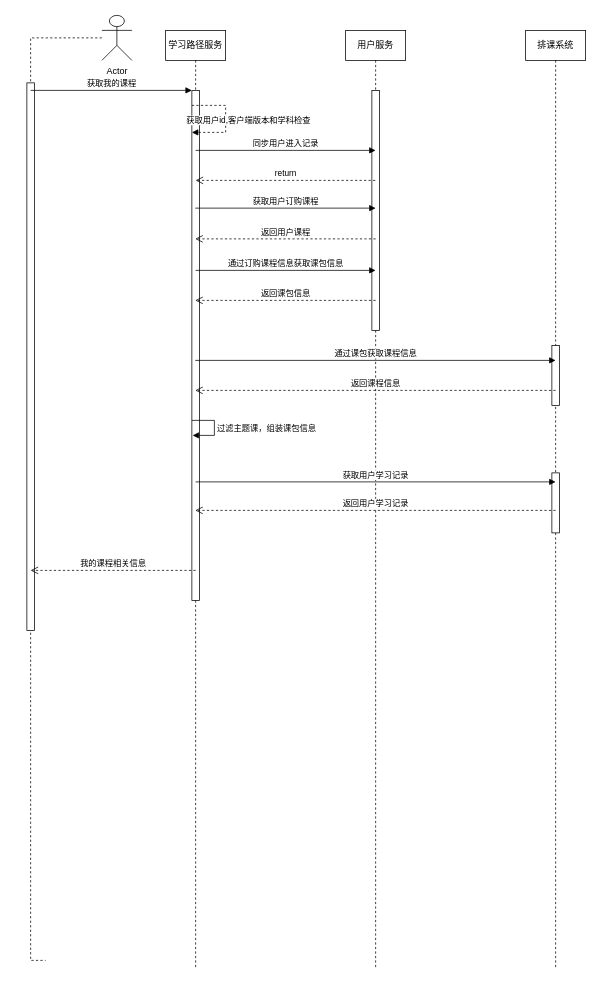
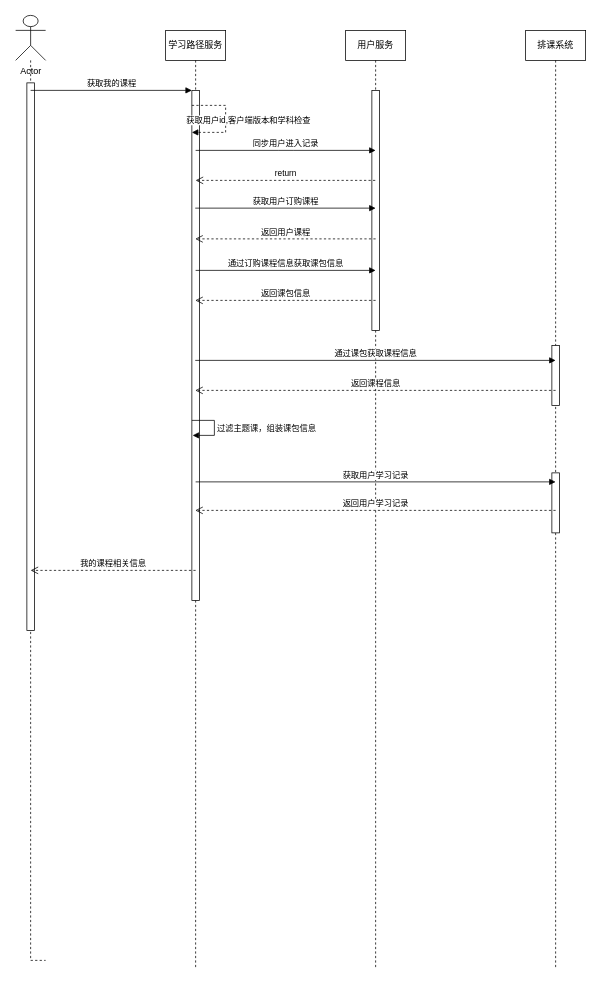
node "Actor": moved (117, 38) -> (30, 38)
